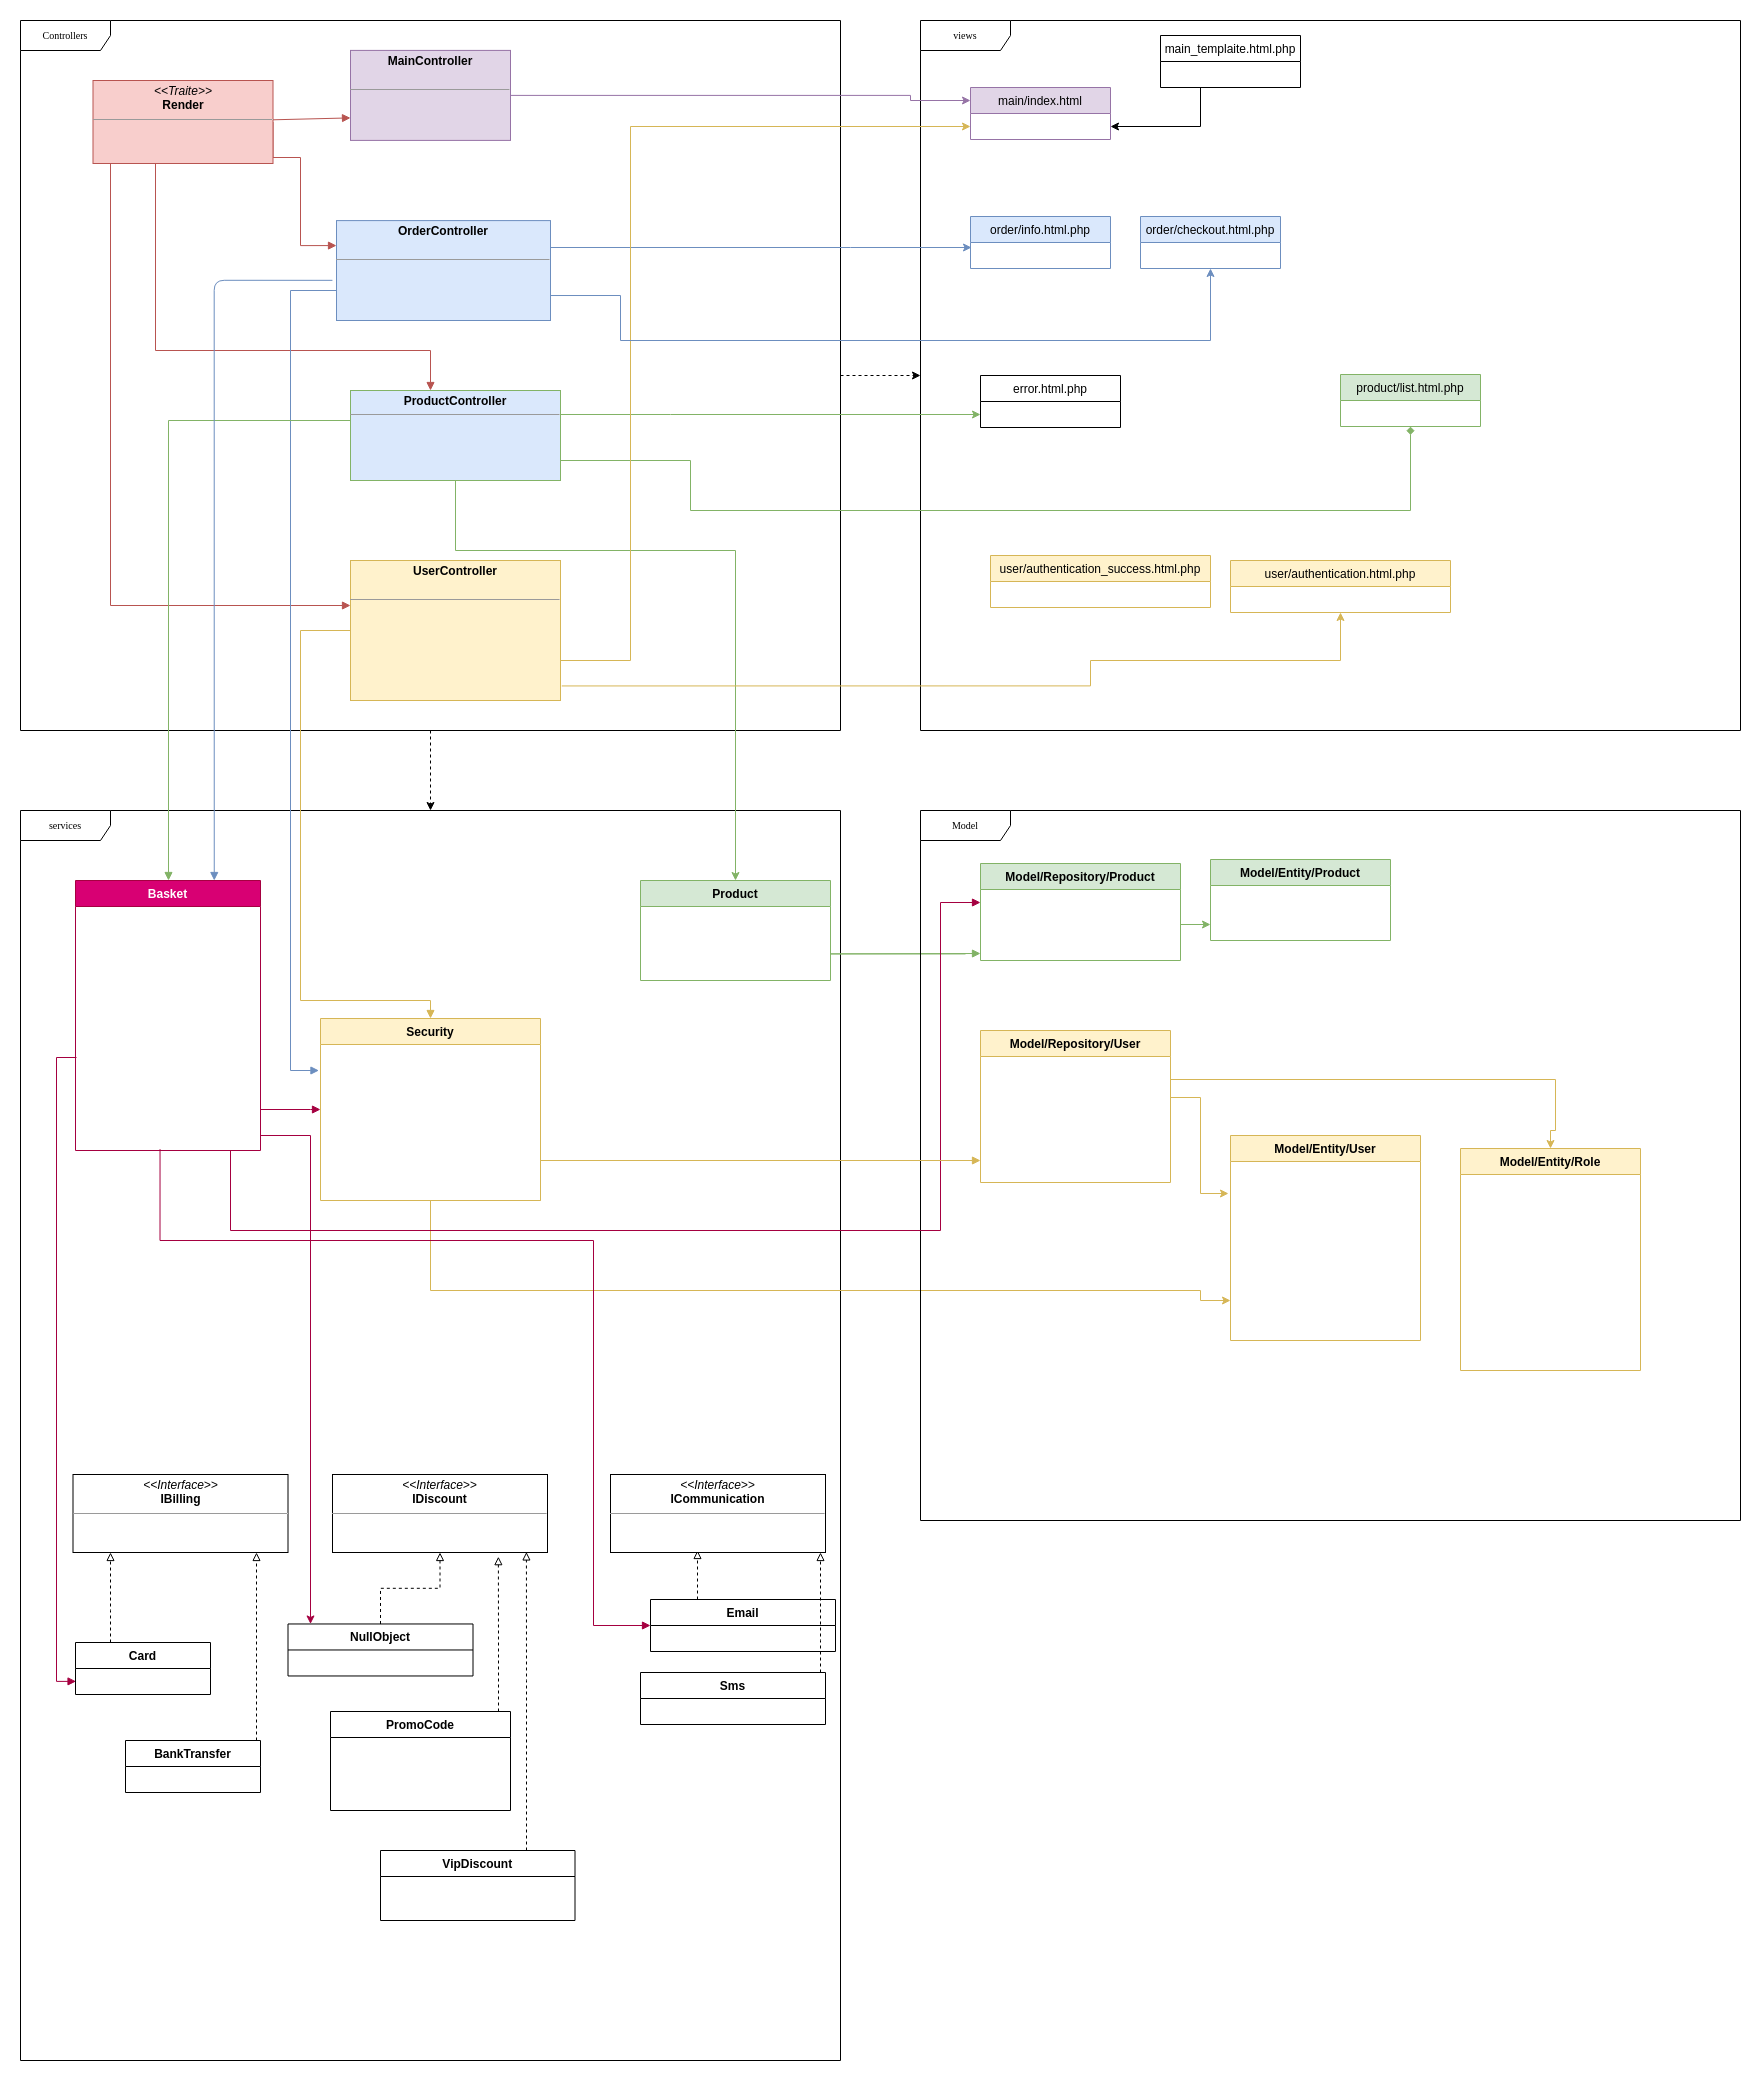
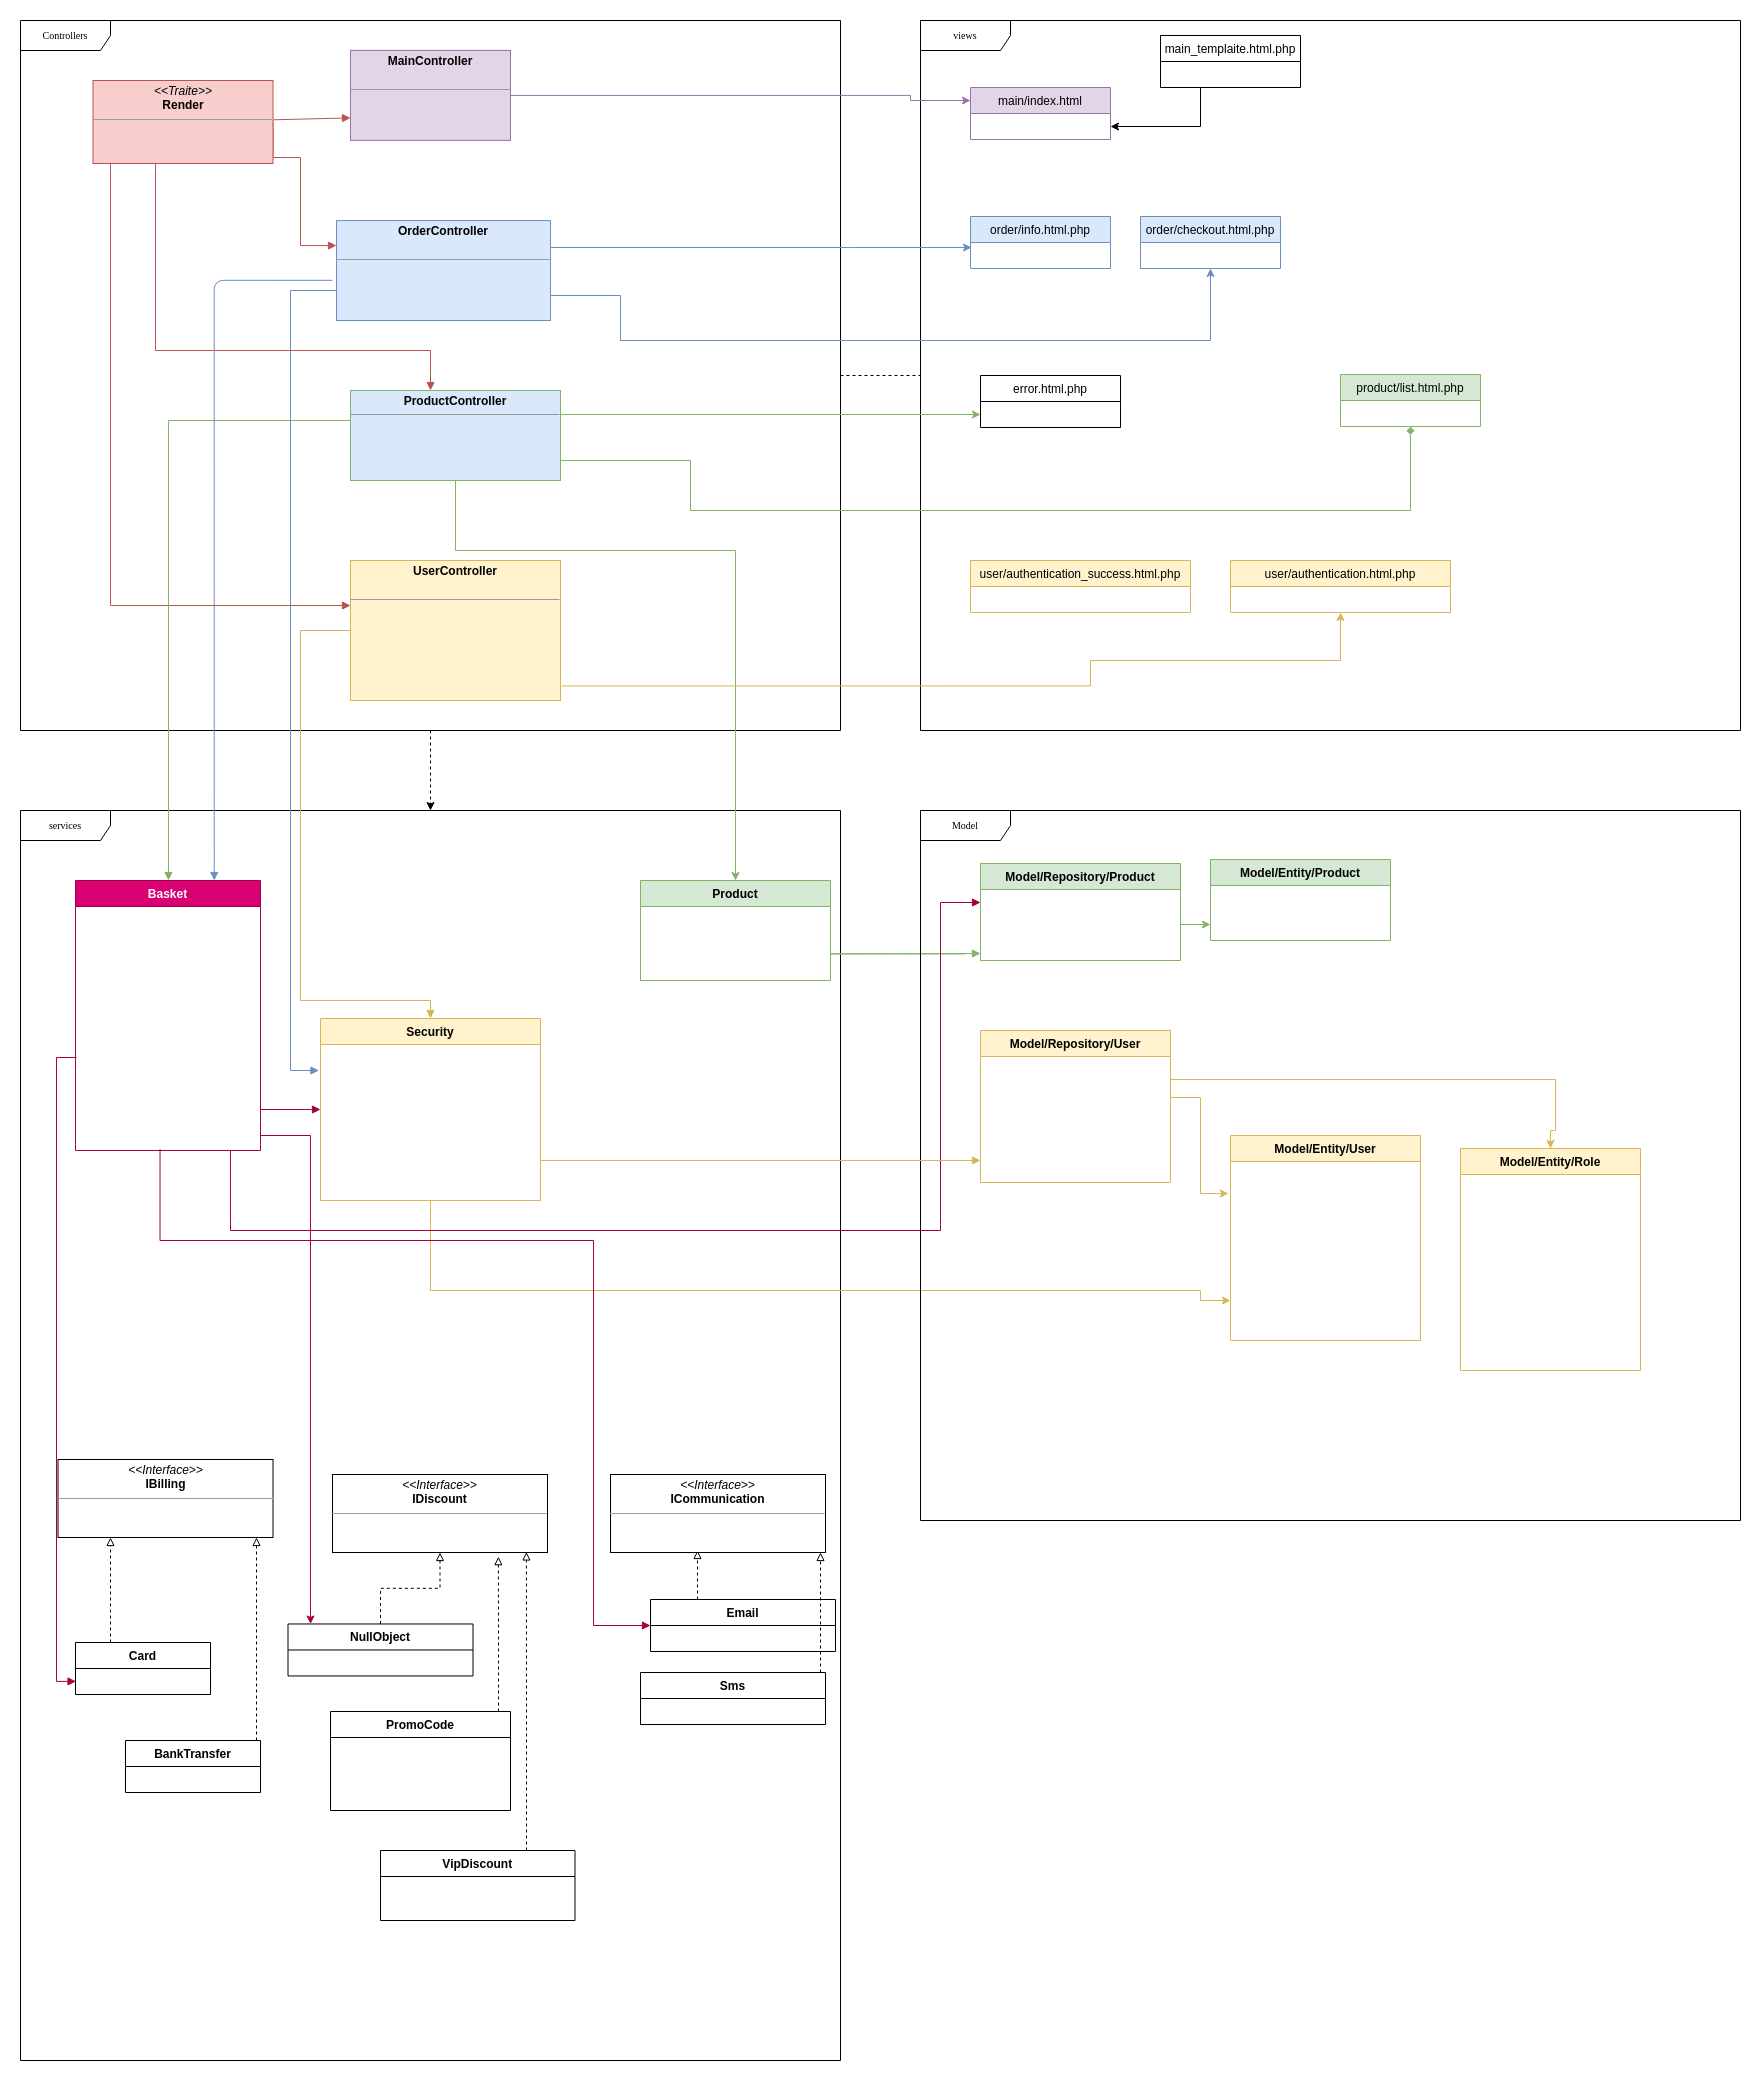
edge "UserController" -> "main/index.html": removed
edge "Controllers" -> "views": arrowhead classic -> none
node "user/authentication_success.html.php": moved (1101, 582) -> (1081, 587)
node "<<Interface>> IBilling": moved (181, 1514) -> (166, 1499)
